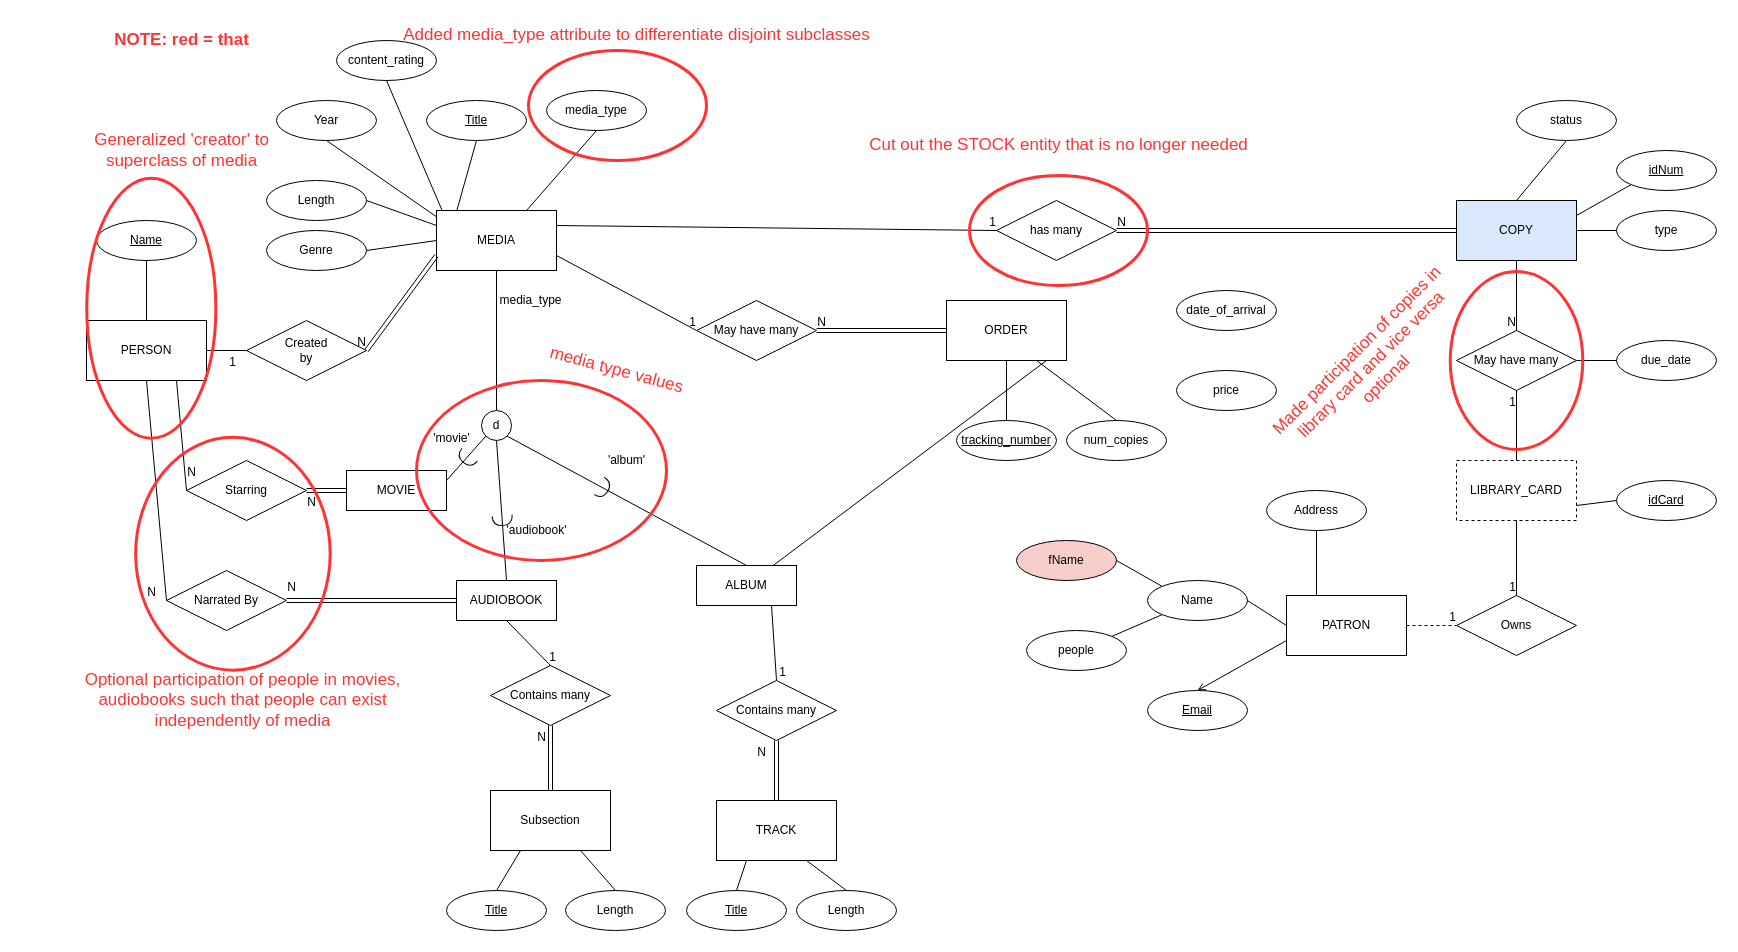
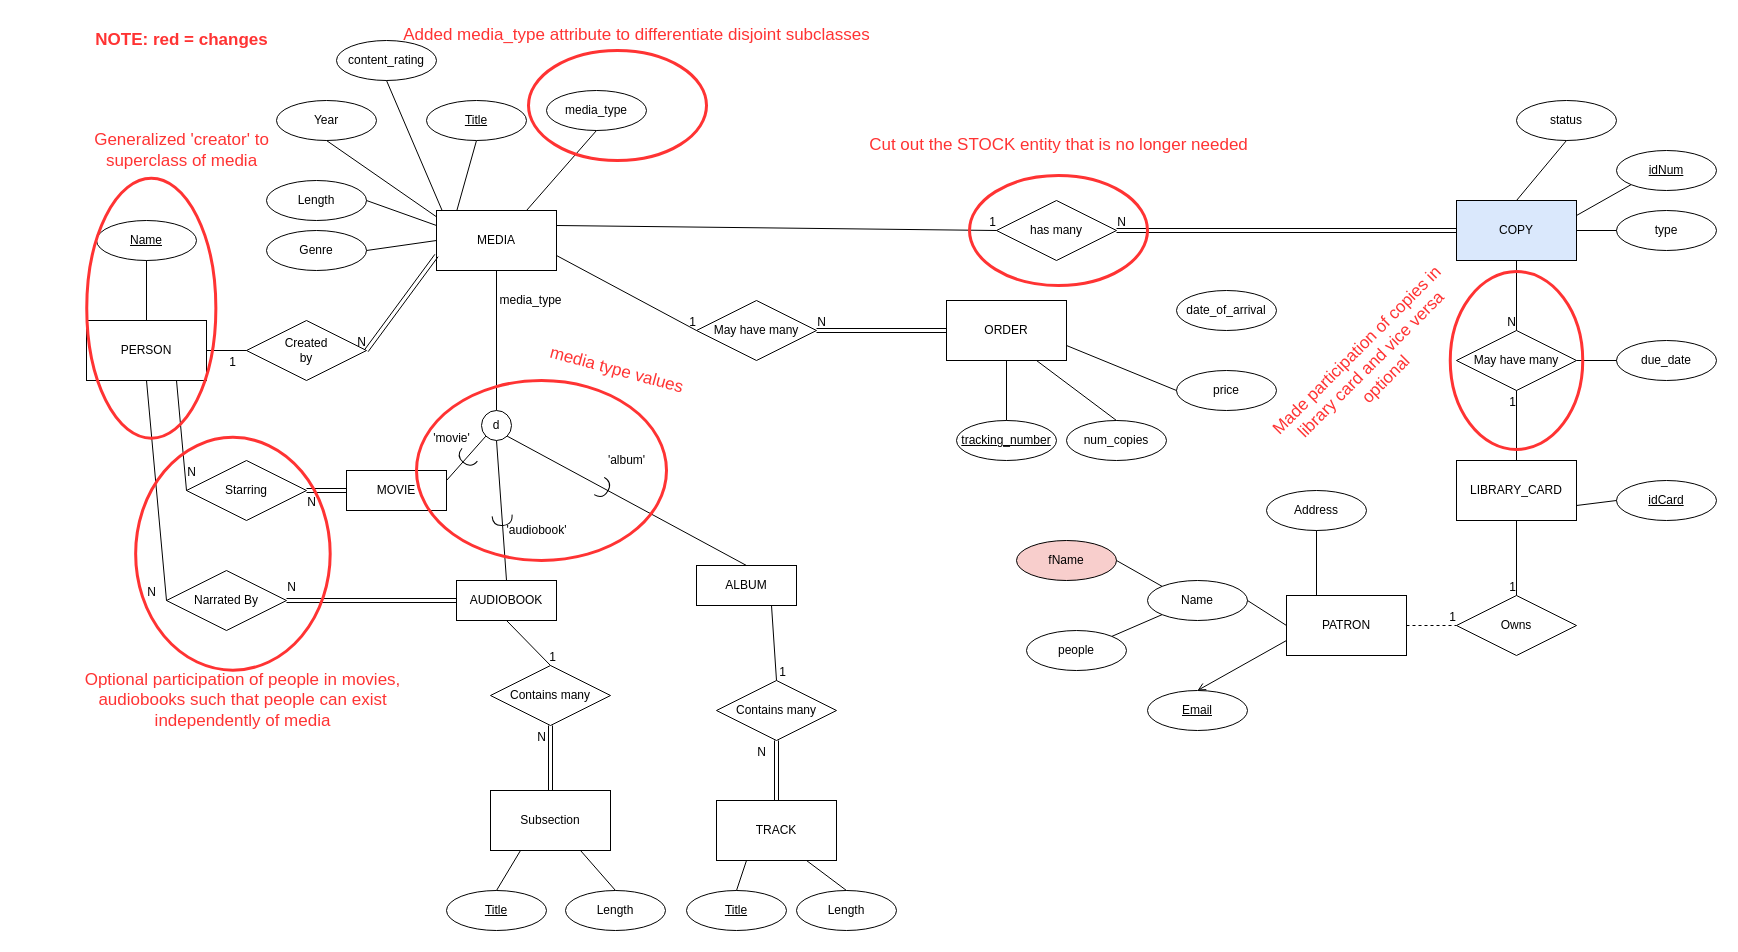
node "NOTE: red = that": label "NOTE: red = that" -> "NOTE: red = changes"
edge "ORDER" -- "ALBUM": now "ORDER" -- "price"
node "LIBRARY_CARD": style dashed -> solid
